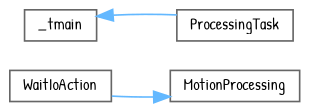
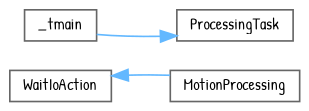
edge "ProcessingTask" -> "_tmain": reversed
edge "WaitIoAction" -> "MotionProcessing": reversed
